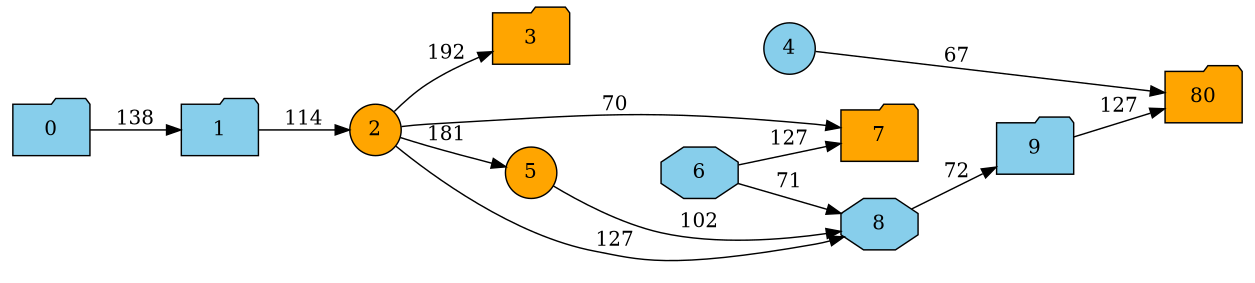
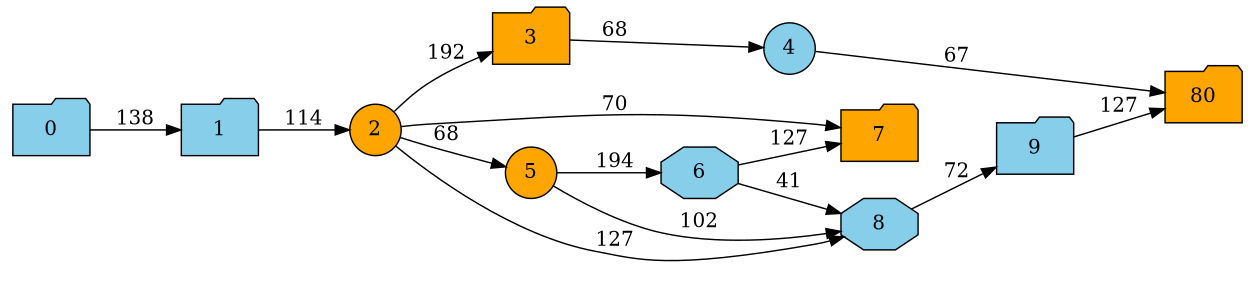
edge "3" -> "4": added, label "68"
edge "2" -> "5": label "181" -> "68"
edge "5" -> "6": added, label "194"
edge "6" -> "8": label "71" -> "41"
